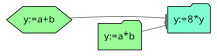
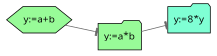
edge "y:=a+b" -> "y:=8*y": now "y:=a+b" -> "y:=a*b"
